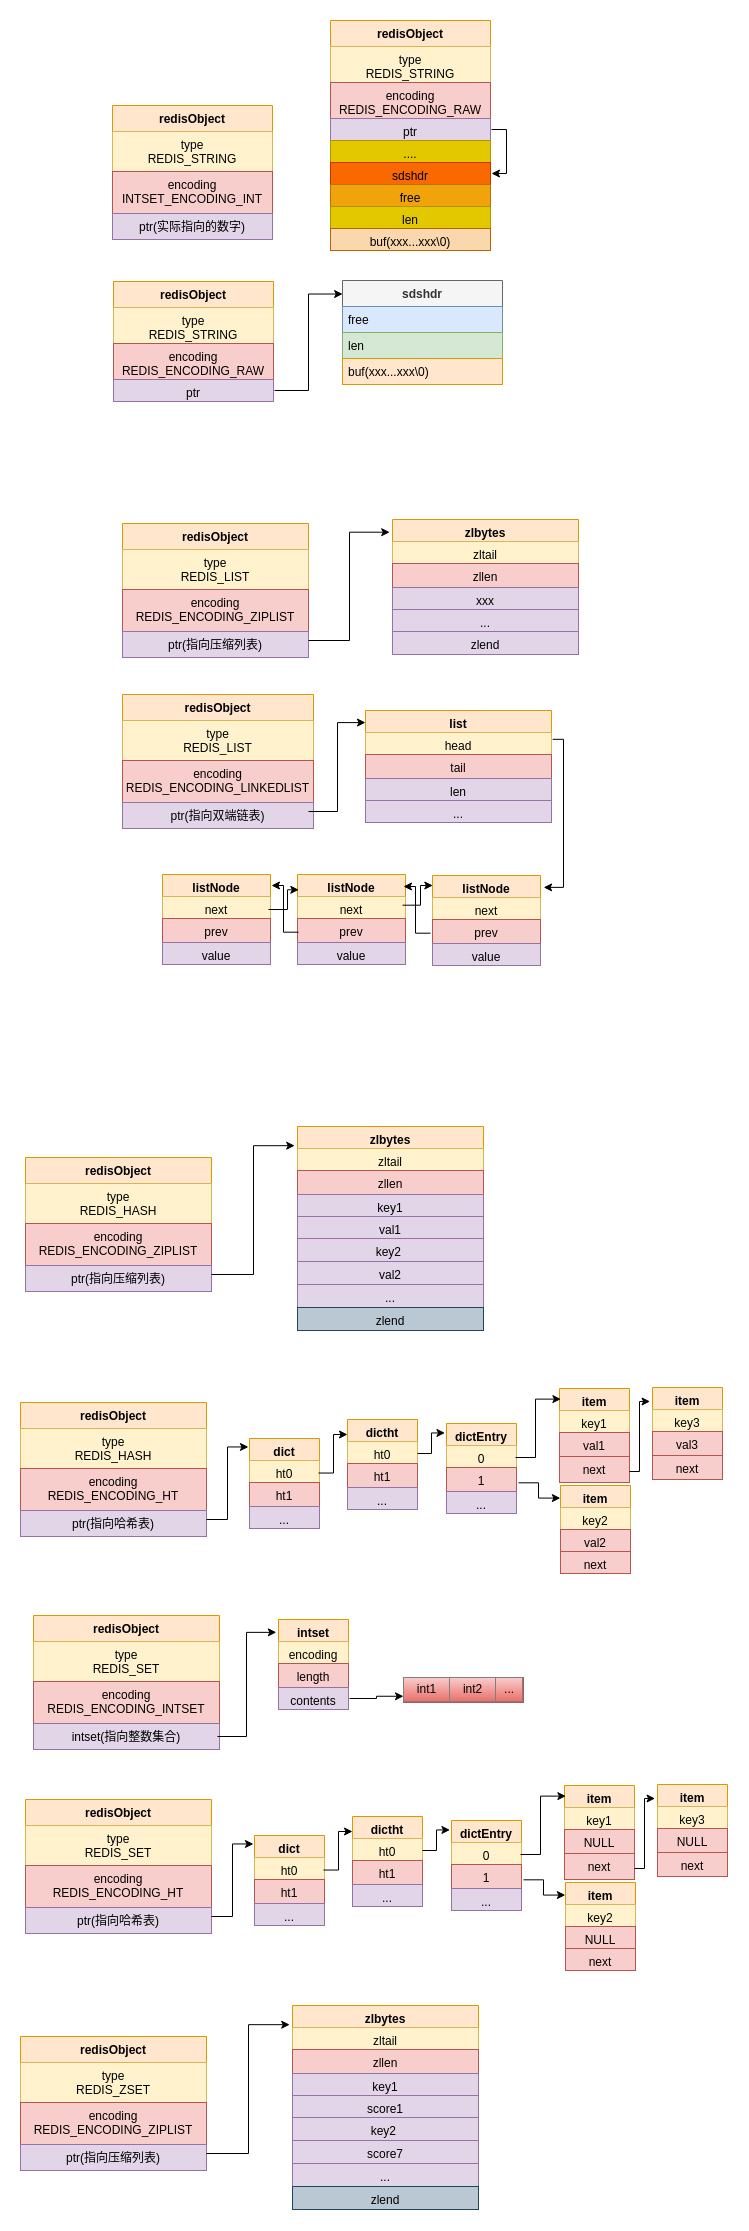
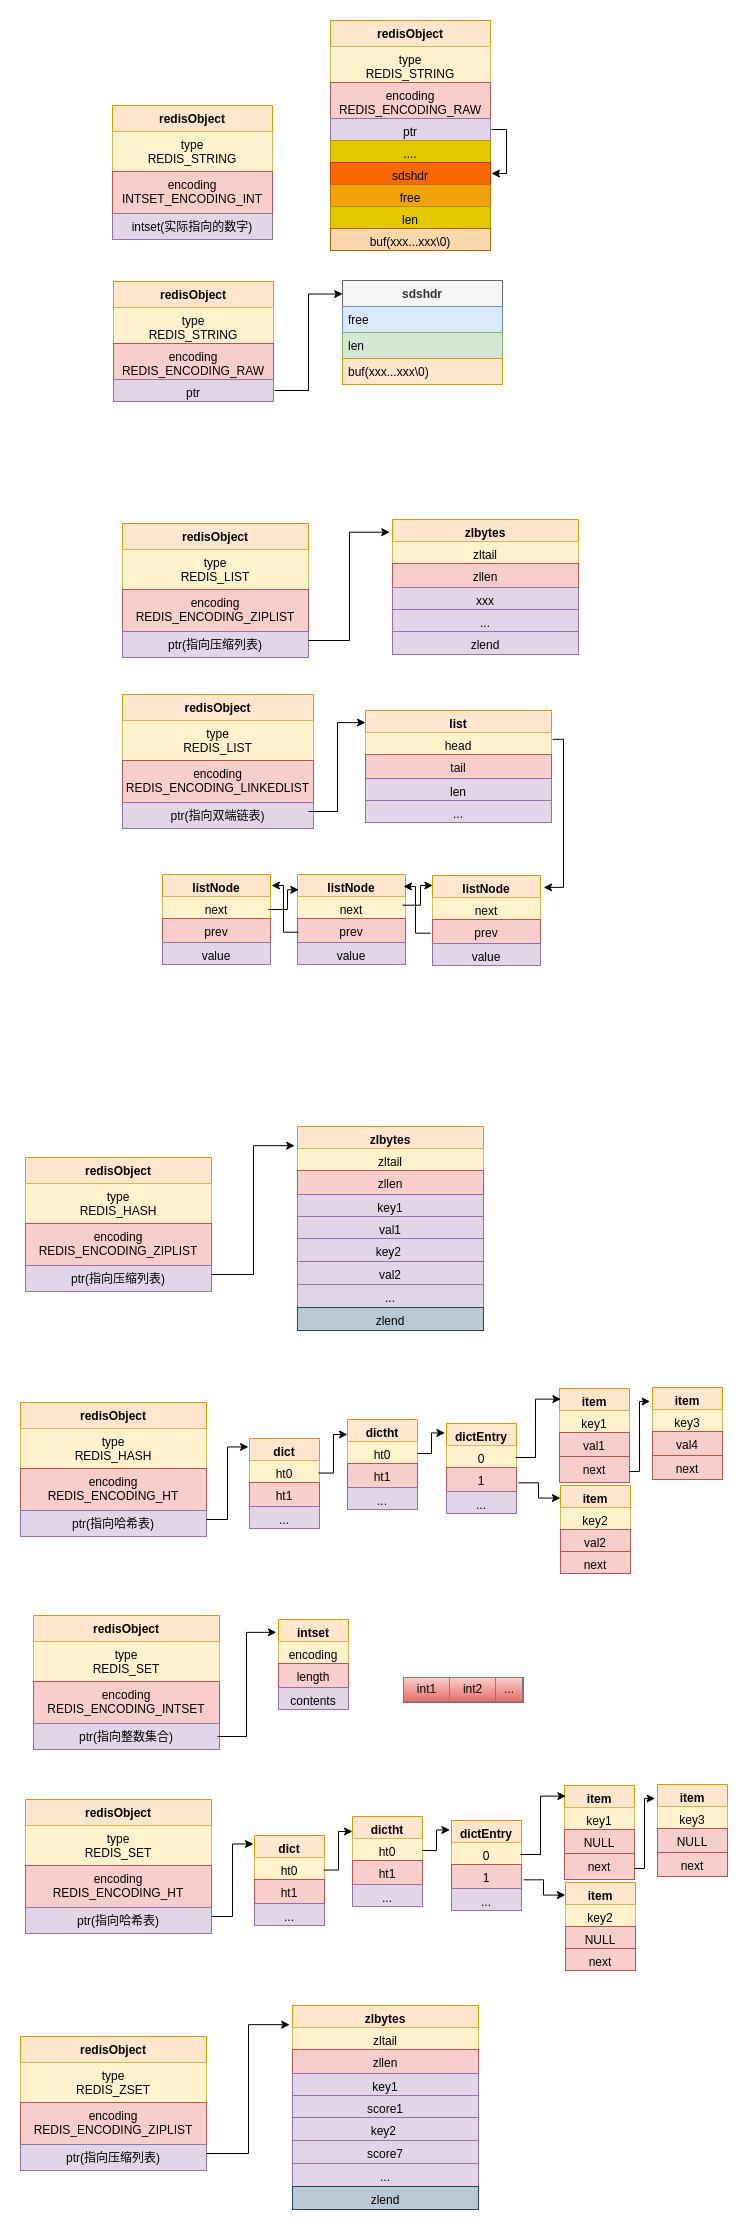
node "ptr(实际指向的数字)": label "ptr(实际指向的数字)" -> "intset(实际指向的数字)"
node "val3": label "val3" -> "val4"
edge "contents" -> "int1 int2 ...": removed
node "intset(指向整数集合)": label "intset(指向整数集合)" -> "ptr(指向整数集合)"
